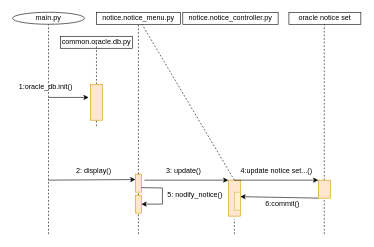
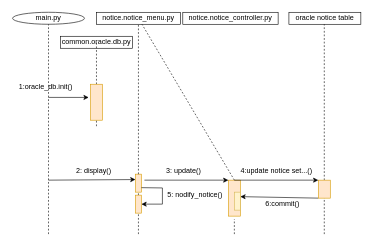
node "oracle notice set": label "oracle notice set" -> "oracle notice table"
